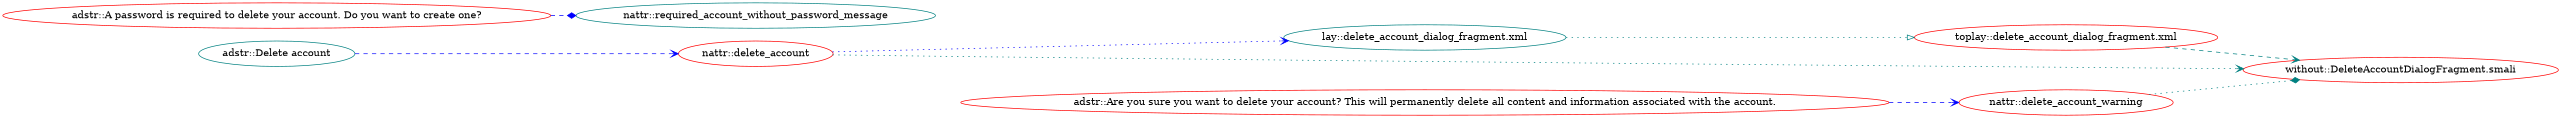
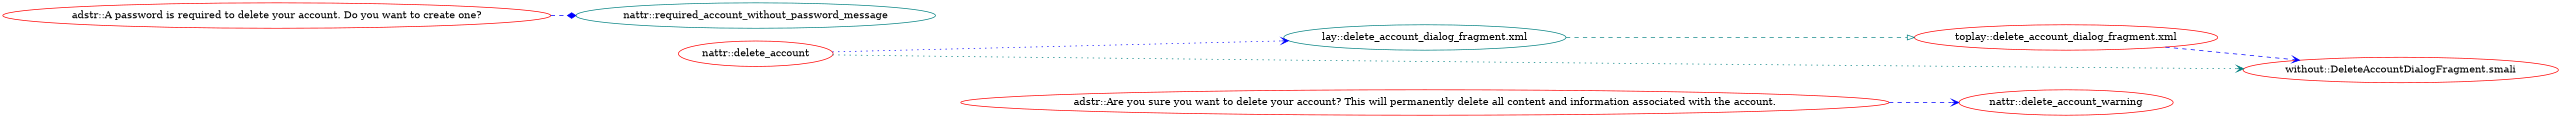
edge "lay::delete_account_dialog_fragment.xml" -> "toplay::delete_account_dialog_fragment.xml": style dotted -> dashed
edge "toplay::delete_account_dialog_fragment.xml" -> "without::DeleteAccountDialogFragment.smali": color teal -> blue
node "adstr::Delete account": removed
edge "nattr::delete_account_warning" -> "without::DeleteAccountDialogFragment.smali": removed
